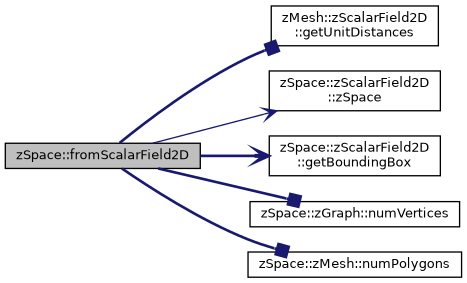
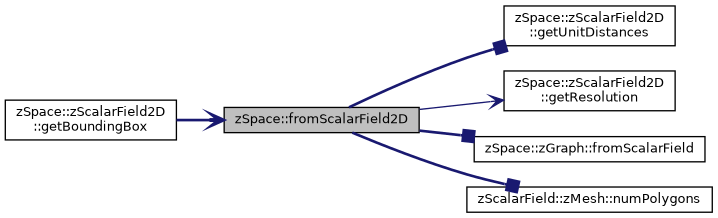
node "zMesh::zScalarField2D ::getUnitDistances": label "zMesh::zScalarField2D ::getUnitDistances" -> "zSpace::zScalarField2D ::getUnitDistances"
node "zSpace::zScalarField2D ::zSpace": label "zSpace::zScalarField2D ::zSpace" -> "zSpace::zScalarField2D ::getResolution"
edge "zSpace::fromScalarField2D" -> "zSpace::zScalarField2D ::getBoundingBox": reversed
node "zSpace::zGraph::numVertices": label "zSpace::zGraph::numVertices" -> "zSpace::zGraph::fromScalarField"
node "zSpace::zMesh::numPolygons": label "zSpace::zMesh::numPolygons" -> "zScalarField::zMesh::numPolygons"
